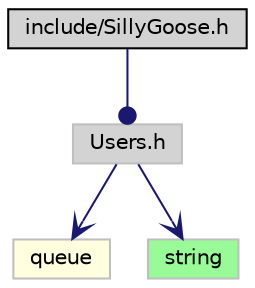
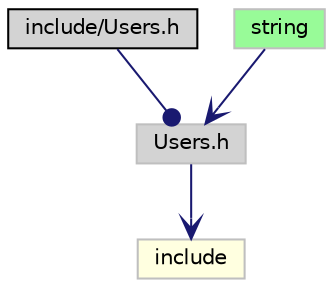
node "include/SillyGoose.h": label "include/SillyGoose.h" -> "include/Users.h"
edge "Users.h" -> "string": reversed
node "queue": label "queue" -> "include"
